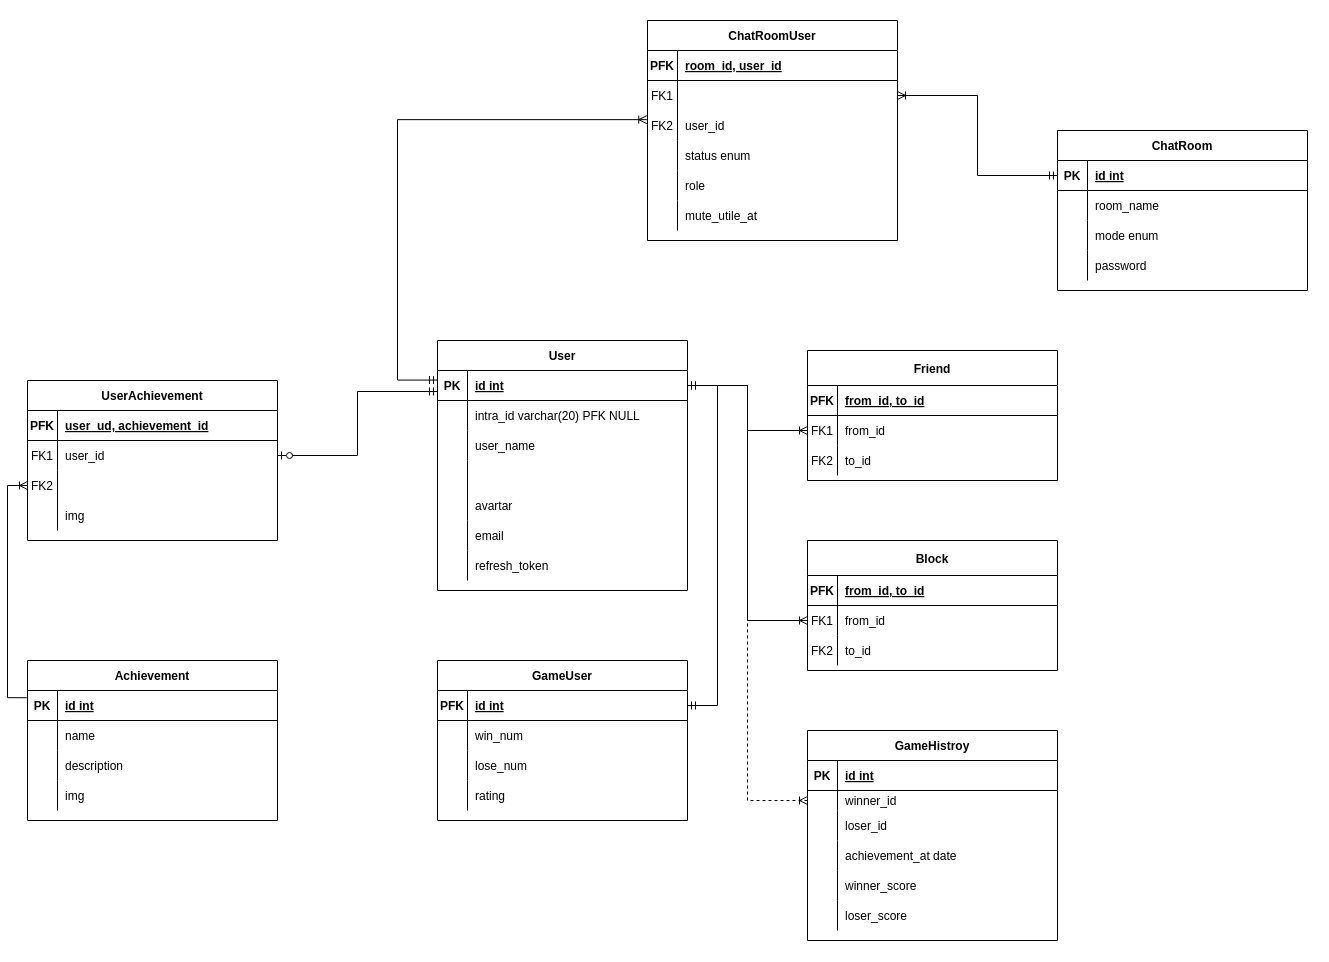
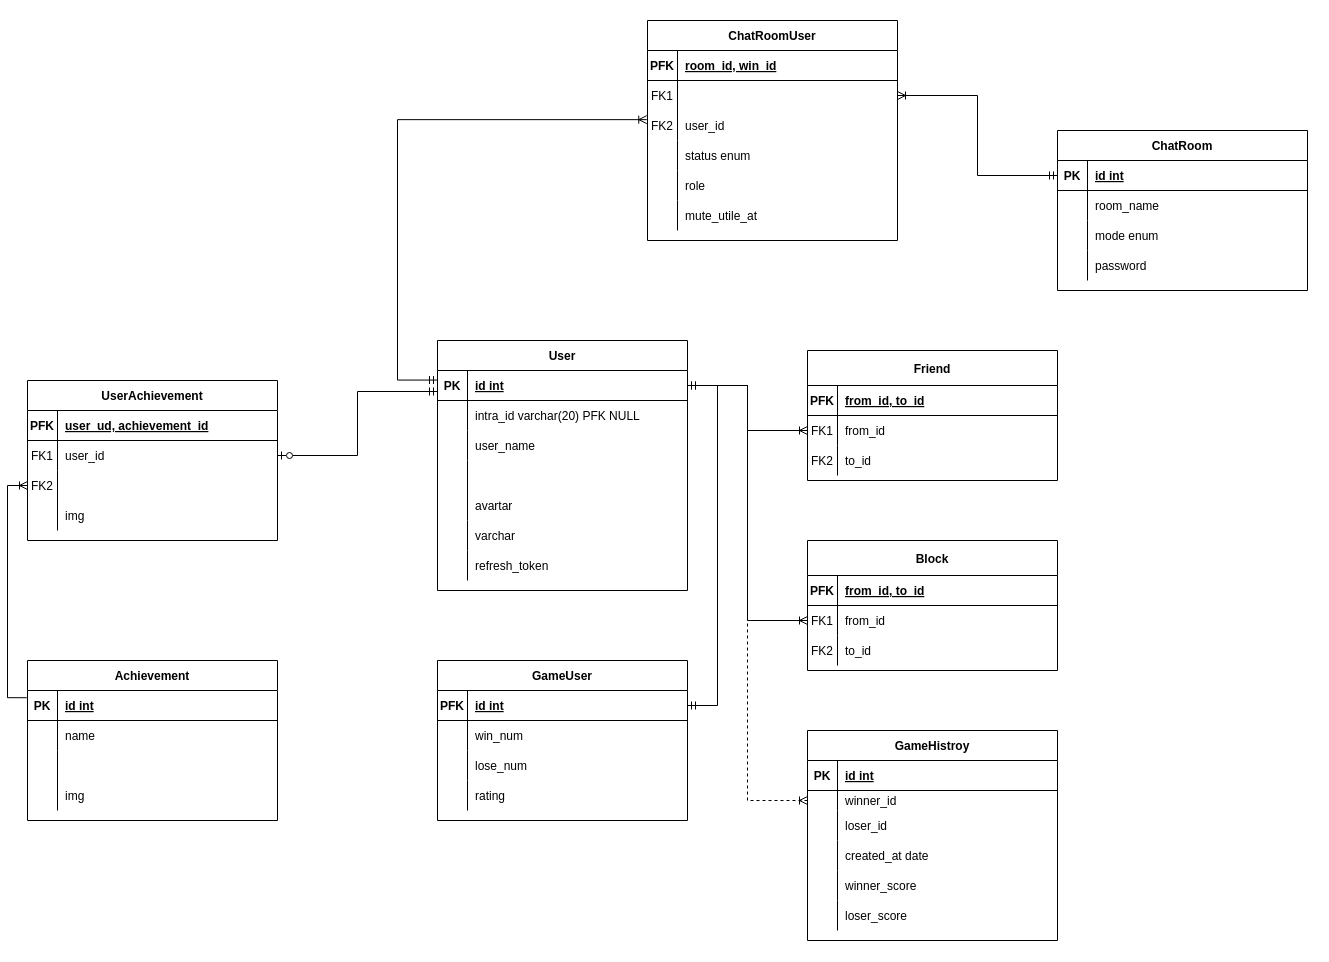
node "room_id, user_id": label "room_id, user_id" -> "room_id, win_id"
node "email": label "email" -> "varchar"
node "description": removed
node "achievement_at date": label "achievement_at date" -> "created_at date"
